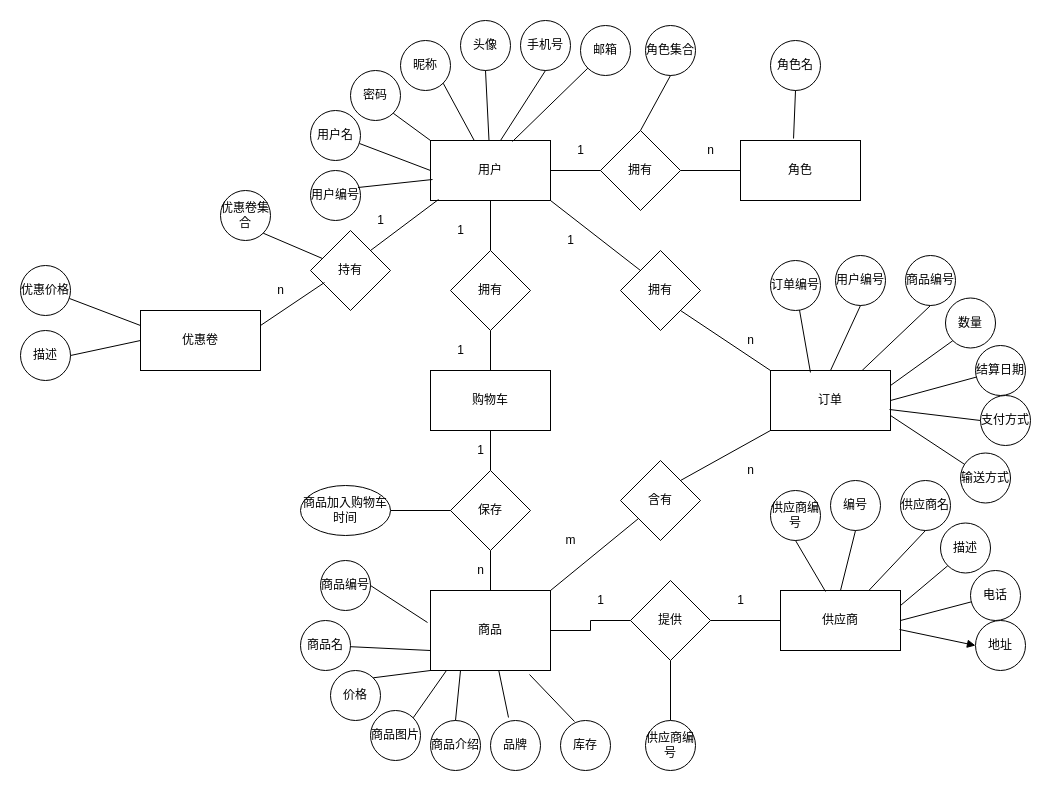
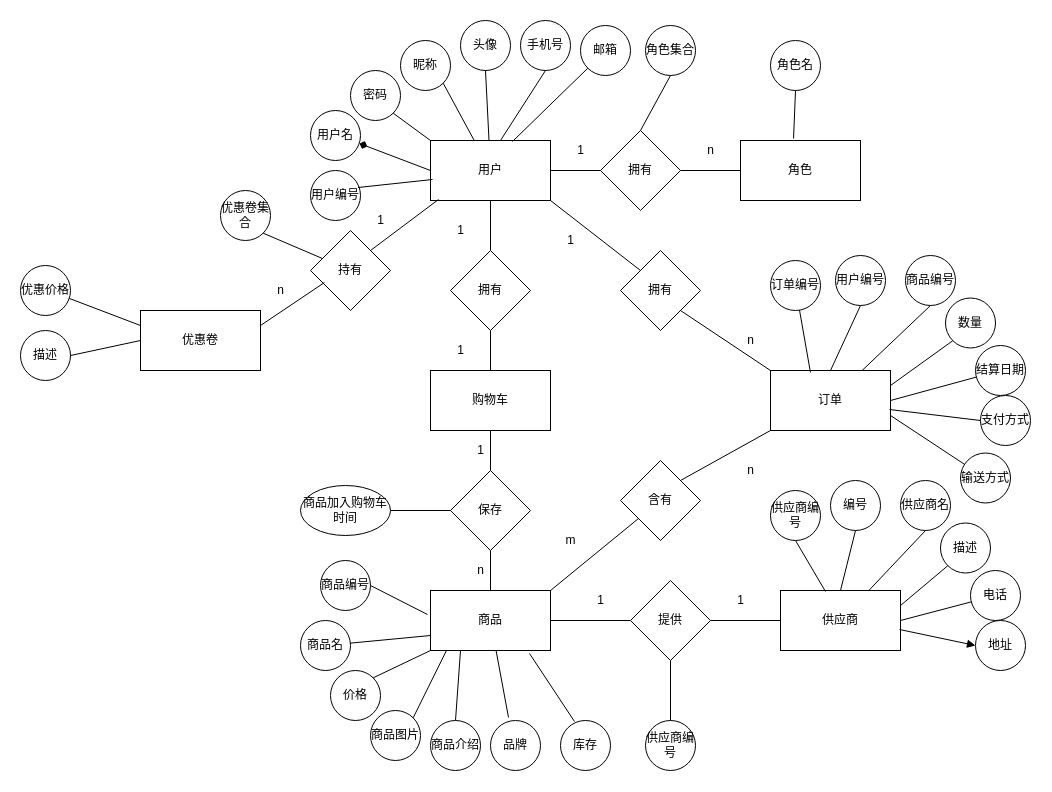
edge "用户名" -- "用户": arrowhead none -> diamond
node "商品": size 120x80 -> 120x60
